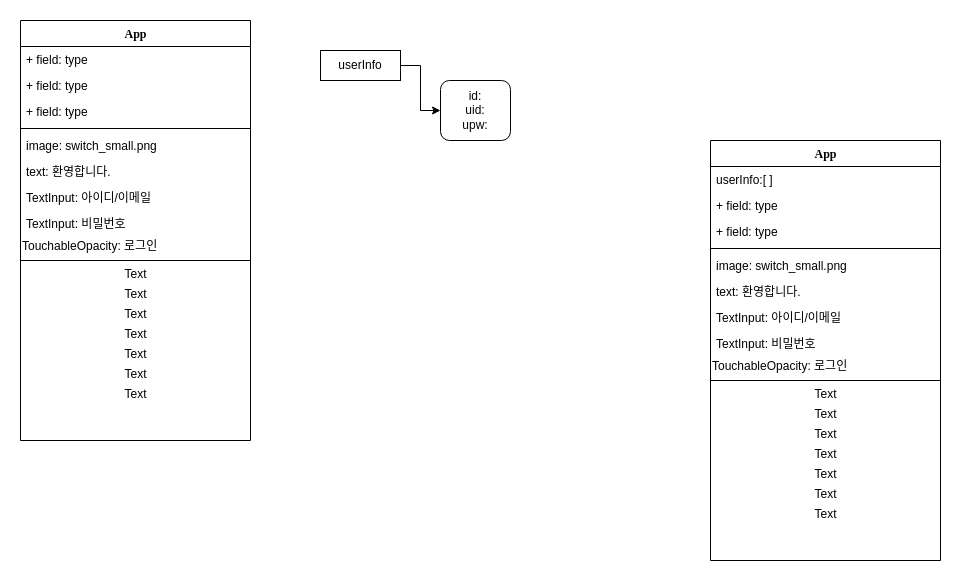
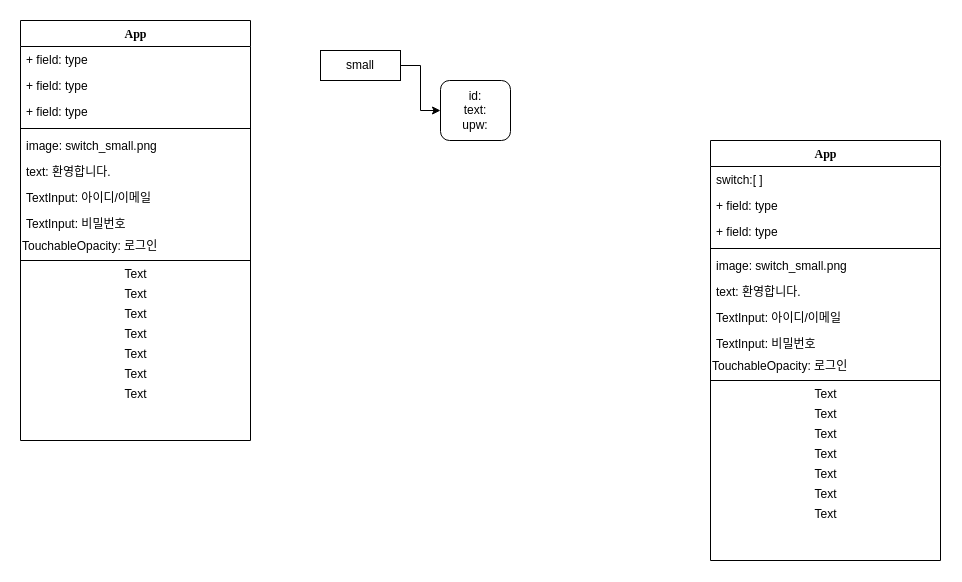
node "userInfo": label "userInfo" -> "small"
node "id: uid: upw:": label "id: uid: upw:" -> "id: text: upw:"
node "userInfo:[ ]": label "userInfo:[ ]" -> "switch:[ ]"
